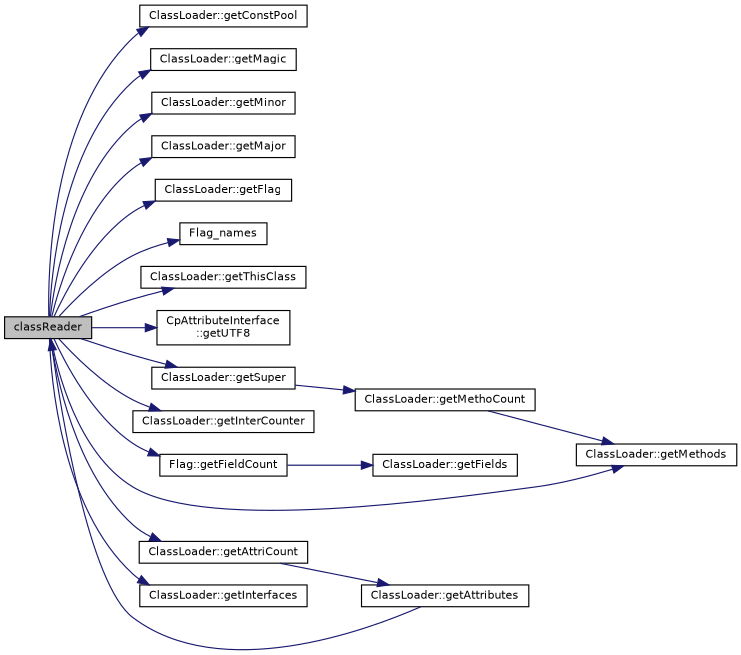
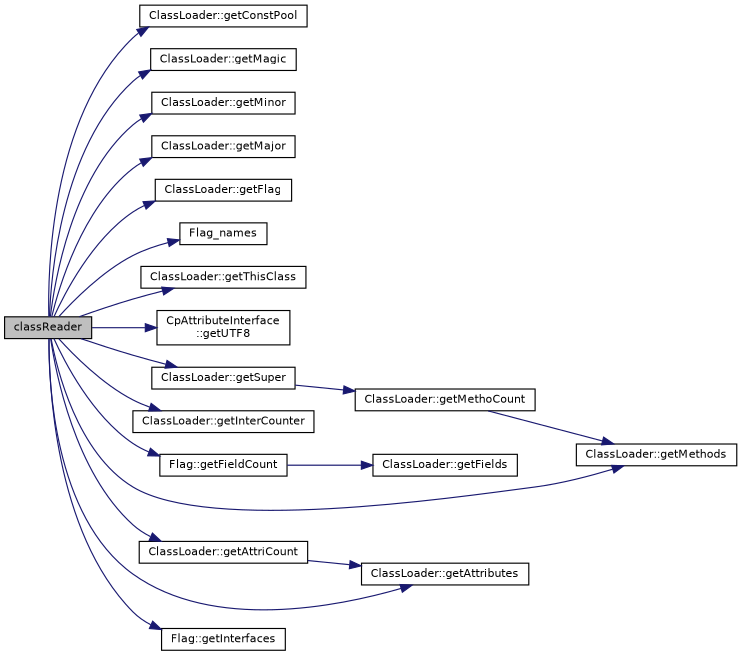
node "ClassLoader::getInterfaces": label "ClassLoader::getInterfaces" -> "Flag::getInterfaces"
edge "ClassLoader::getAttributes" -> "classReader": reversed
